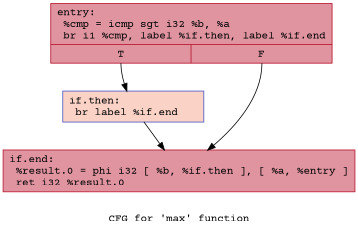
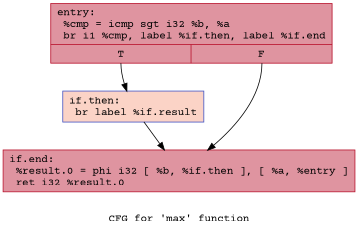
node "if.then:": text "br label %if.end" -> "br label %if.result"
